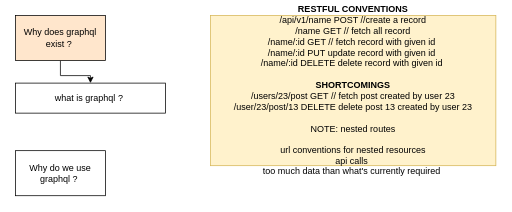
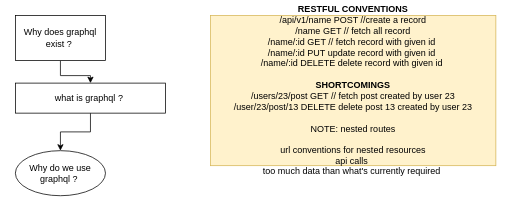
node "Why does graphql exist ?": fillcolor #ffe6cc -> #ffffff
edge "what is graphql ?" -> "Why do we use graphql ?": added
node "Why do we use graphql ?": shape rectangle -> ellipse
